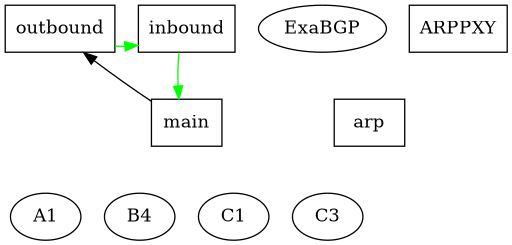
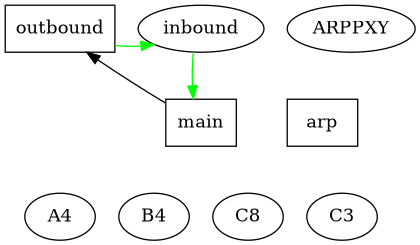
node "inbound": shape box -> ellipse
node "ExaBGP": removed
node "ARPPXY": shape box -> ellipse
node "A1": label "A1" -> "A4"
node "C1": label "C1" -> "C8"
